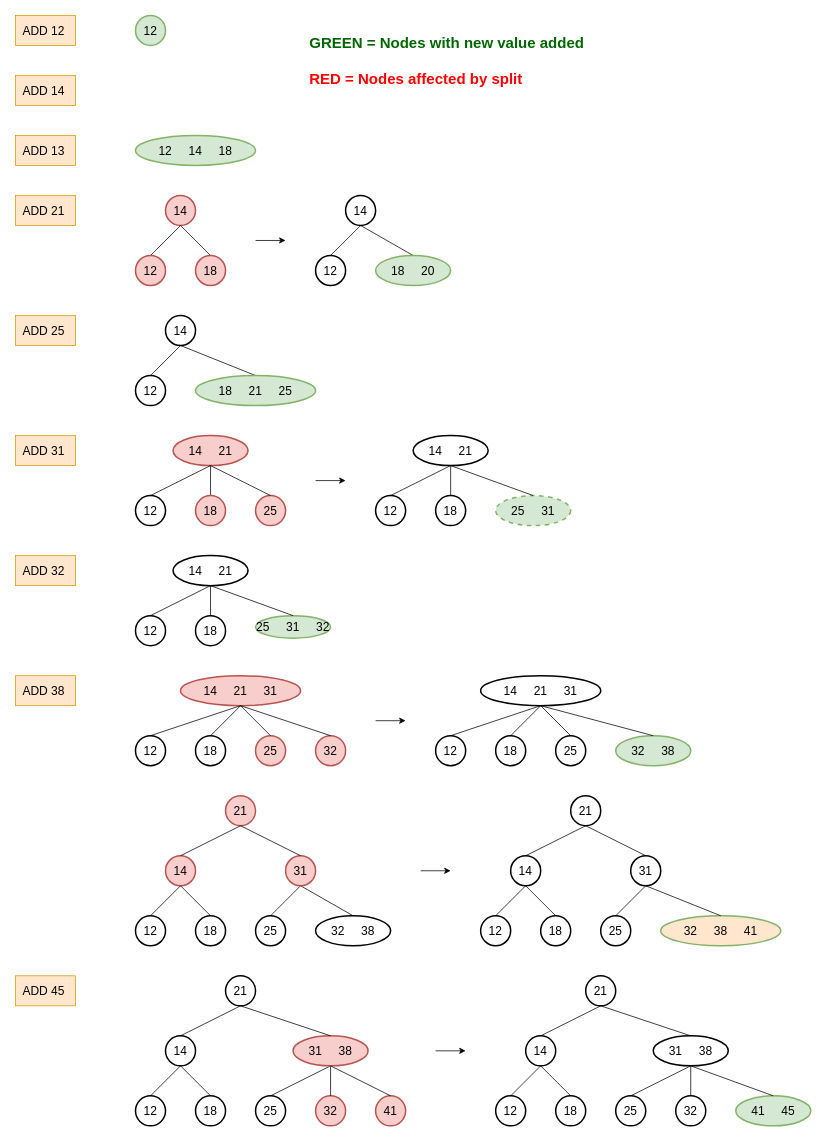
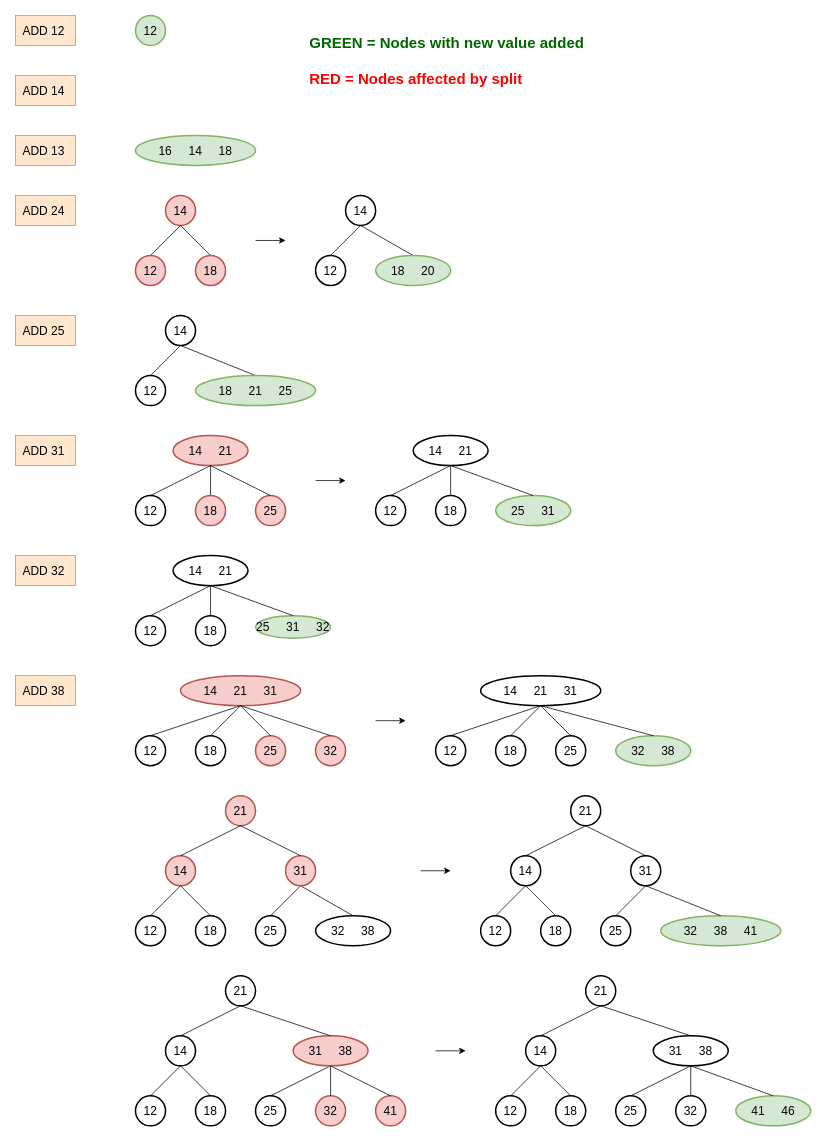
node "12 14 18": label "12 14 18" -> "16 14 18"
node "ADD 21": label "ADD 21" -> "ADD 24"
node "25 31": style dashed -> solid
node "32 38 41": fillcolor #ffe6cc -> #d5e8d4
node "ADD 45": removed
node "41 45": label "41 45" -> "41 46"
